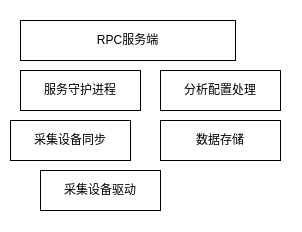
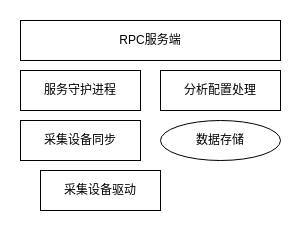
node "RPC服务端": size 215x40 -> 260x40
node "采集设备同步": moved (71, 141) -> (81, 141)
node "数据存储": shape rectangle -> ellipse
